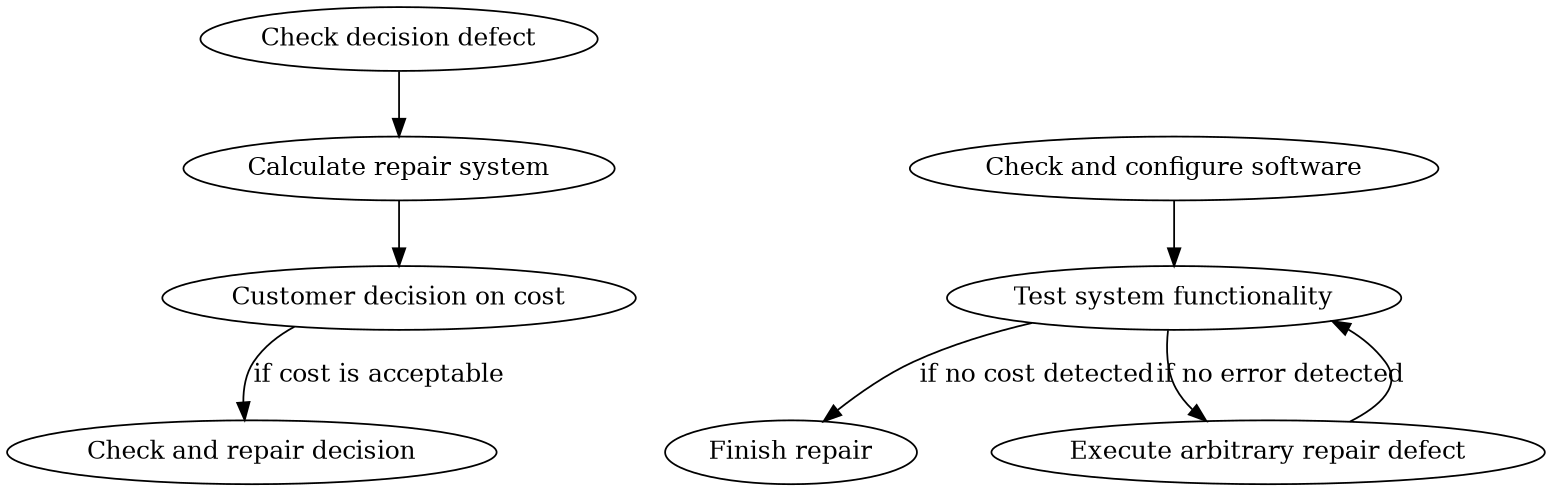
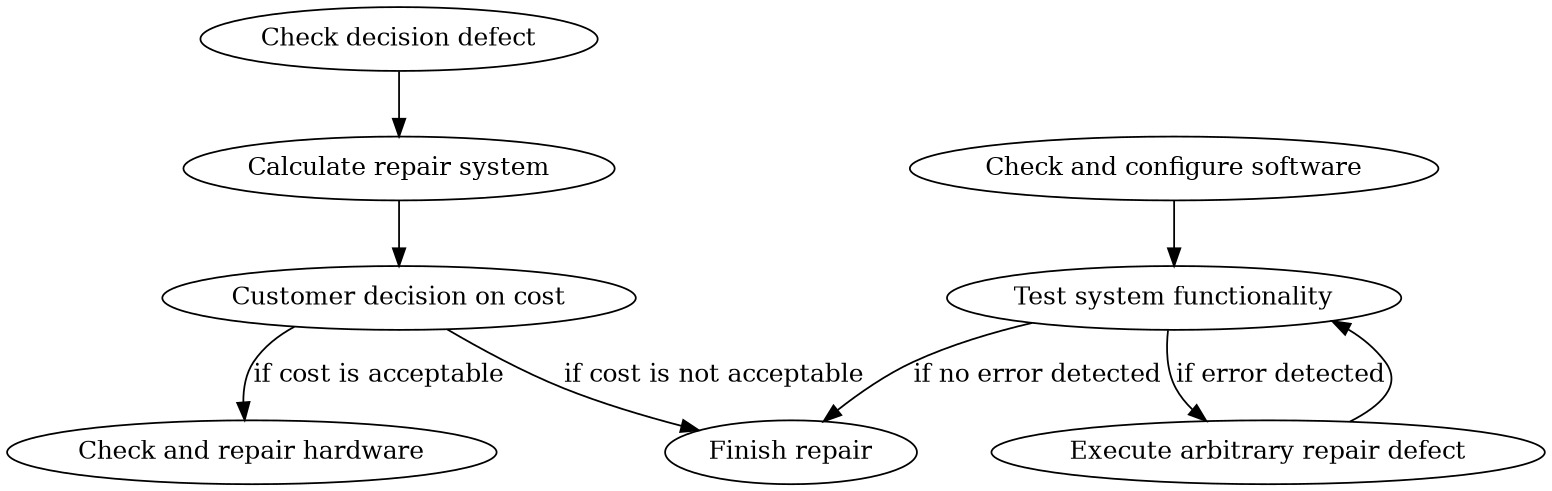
edge "Test system functionality" -> "Finish repair": label "if no cost detected" -> "if no error detected"
edge "Test system functionality" -> "Execute arbitrary repair defect": label "if no error detected" -> "if error detected"
edge "Customer decision on cost" -> "Finish repair": added, label "if cost is not acceptable"
node "Check and repair decision": label "Check and repair decision" -> "Check and repair hardware"
